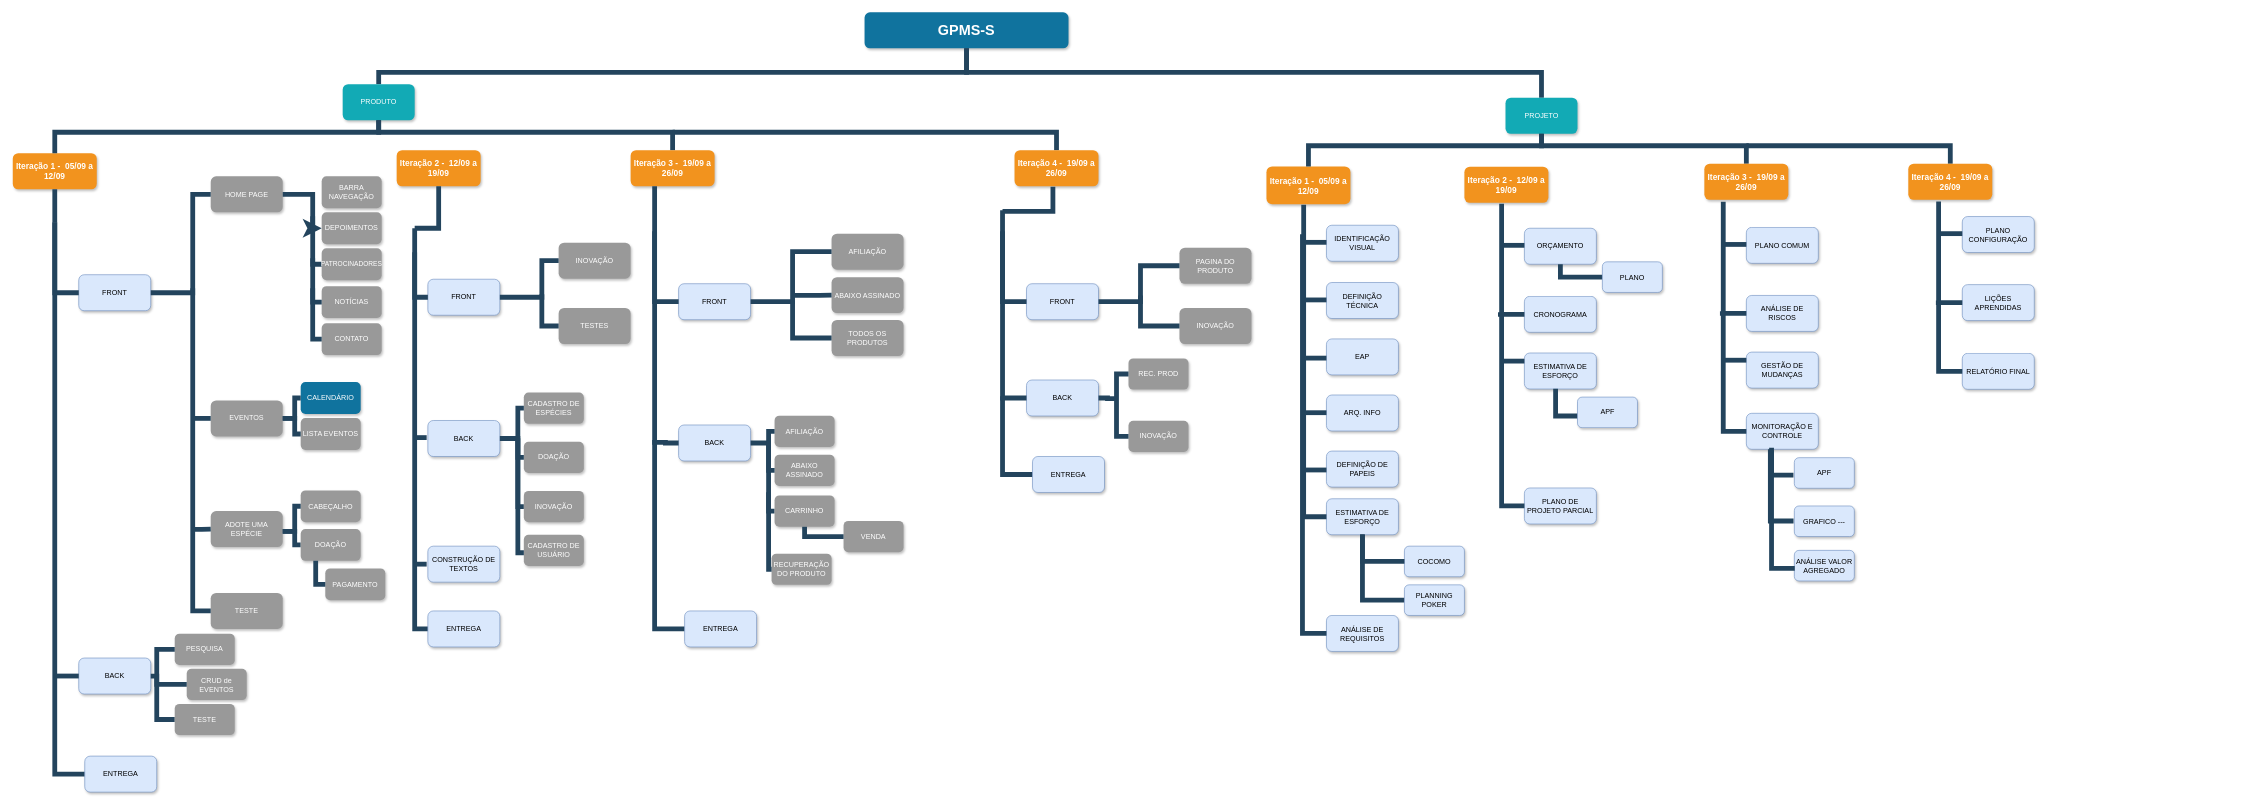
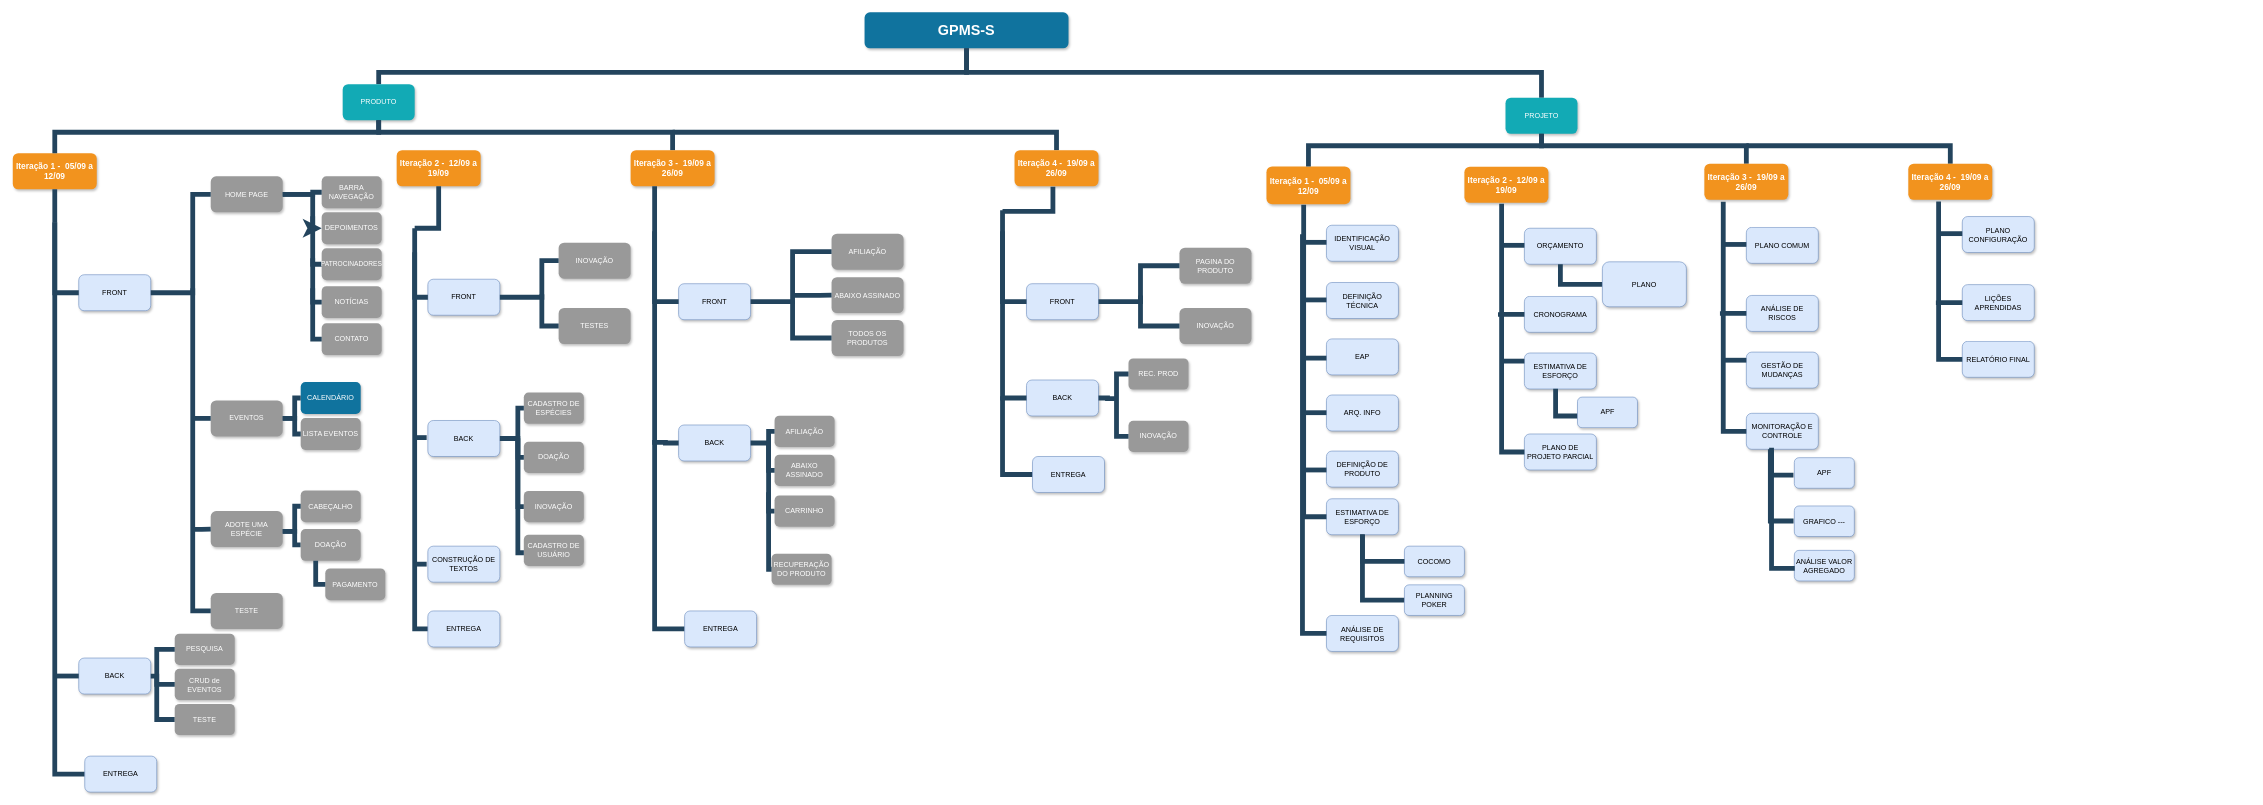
edge "BARRA NAVEGAÇÃO" -- "HOME PAGE": added
node "PLANO": size 60x31 -> 84x45
node "RELATÓRIO FINAL": moved (1998, 371) -> (1998, 359)
node "DEFINIÇÃO DE PAPEIS": label "DEFINIÇÃO DE PAPEIS" -> "DEFINIÇÃO DE PRODUTO"
node "PLANO DE PROJETO PARCIAL": moved (1560, 506) -> (1560, 452)
edge "CARRINHO" -- "VENDA": removed
node "VENDA": removed
node "CRUD de EVENTOS": moved (216, 685) -> (204, 685)
